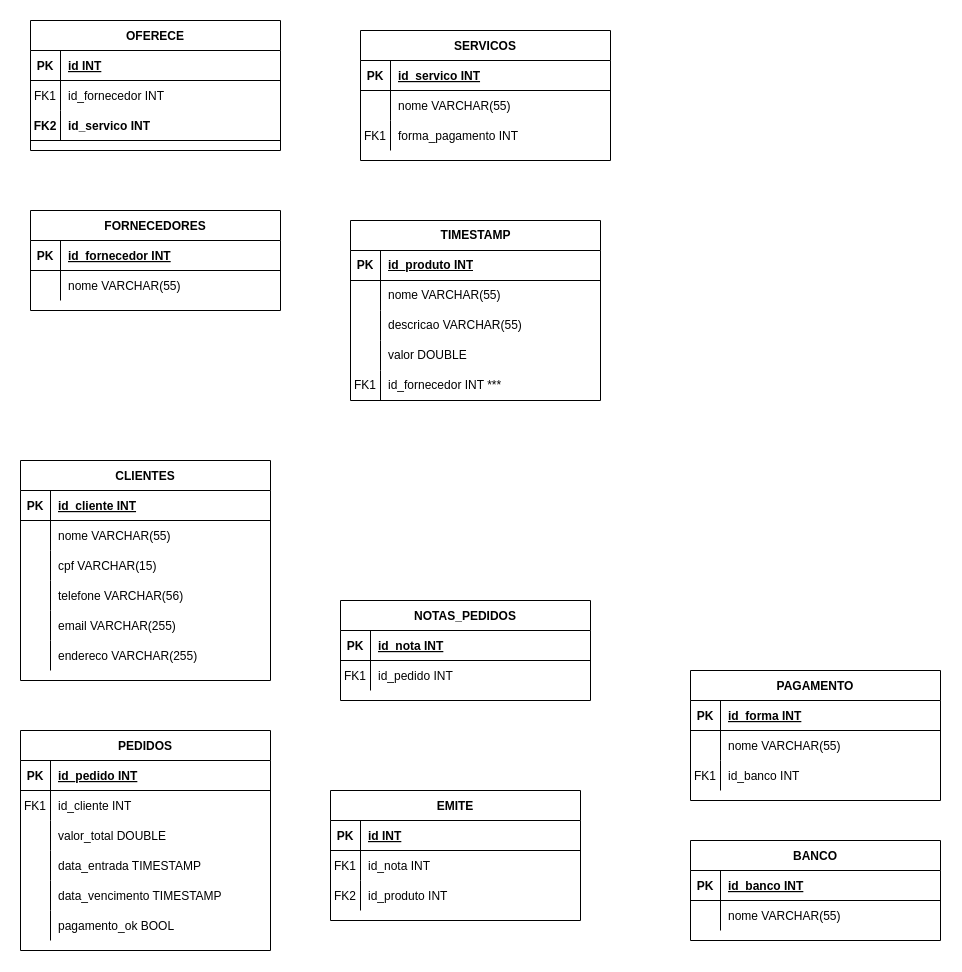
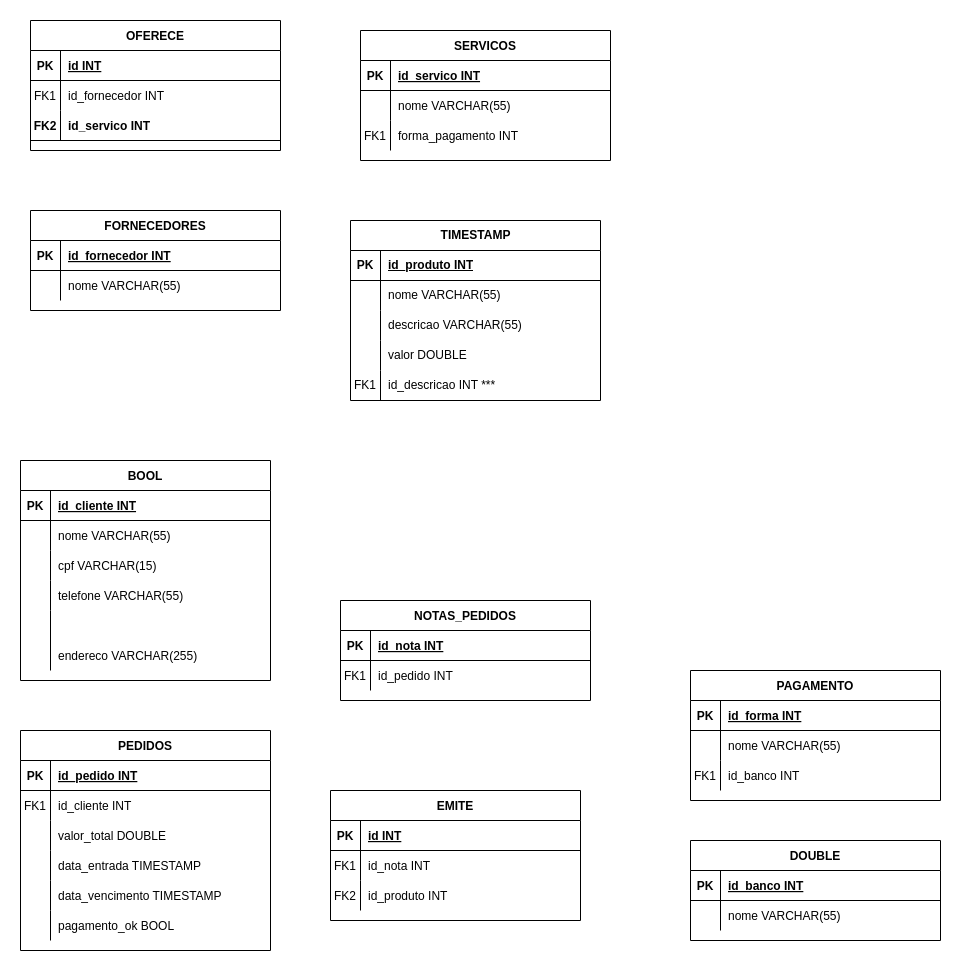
node "id_fornecedor INT ***": label "id_fornecedor INT ***" -> "id_descricao INT ***"
node "CLIENTES": label "CLIENTES" -> "BOOL"
node "telefone VARCHAR(56)": label "telefone VARCHAR(56)" -> "telefone VARCHAR(55)"
node "email VARCHAR(255)": removed
node "BANCO": label "BANCO" -> "DOUBLE"
